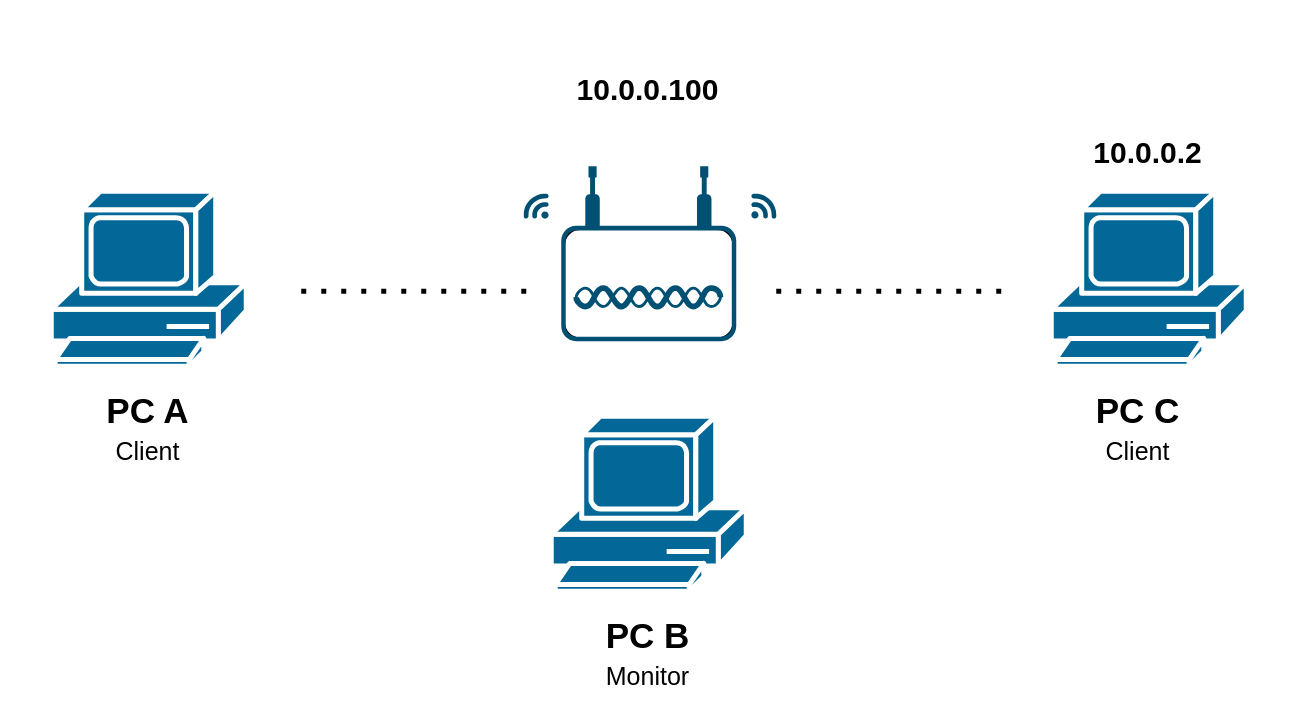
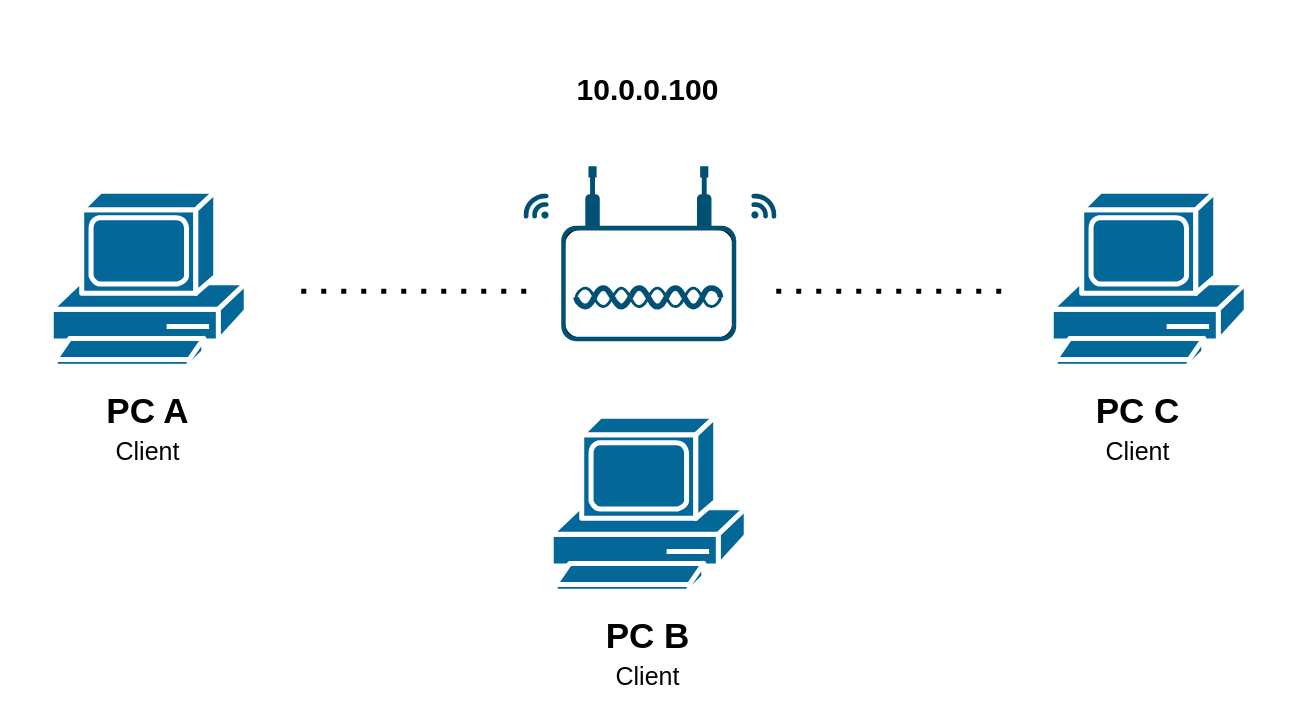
node "10.0.0.2": removed
node "PC B Monitor": label "PC B Monitor" -> "PC B Client"
